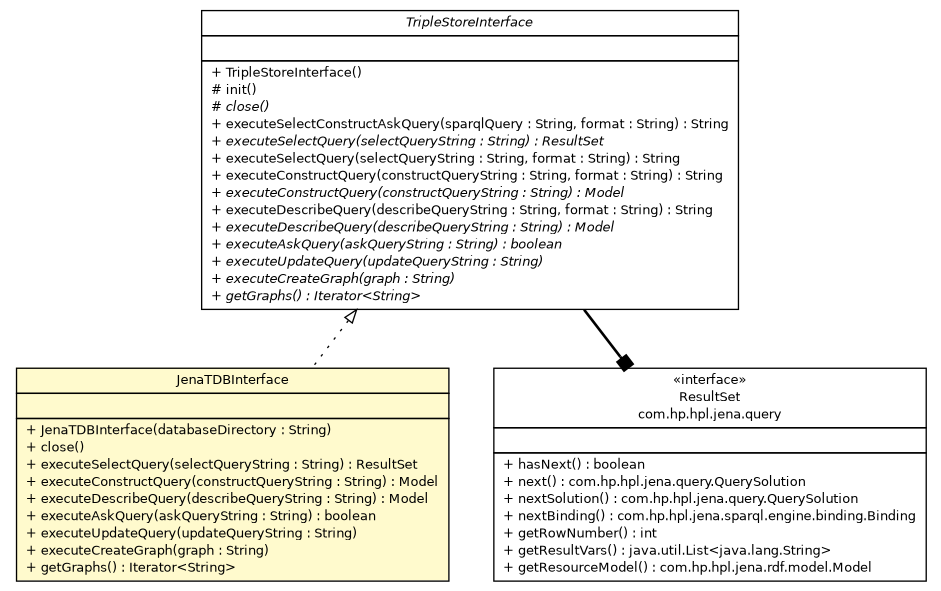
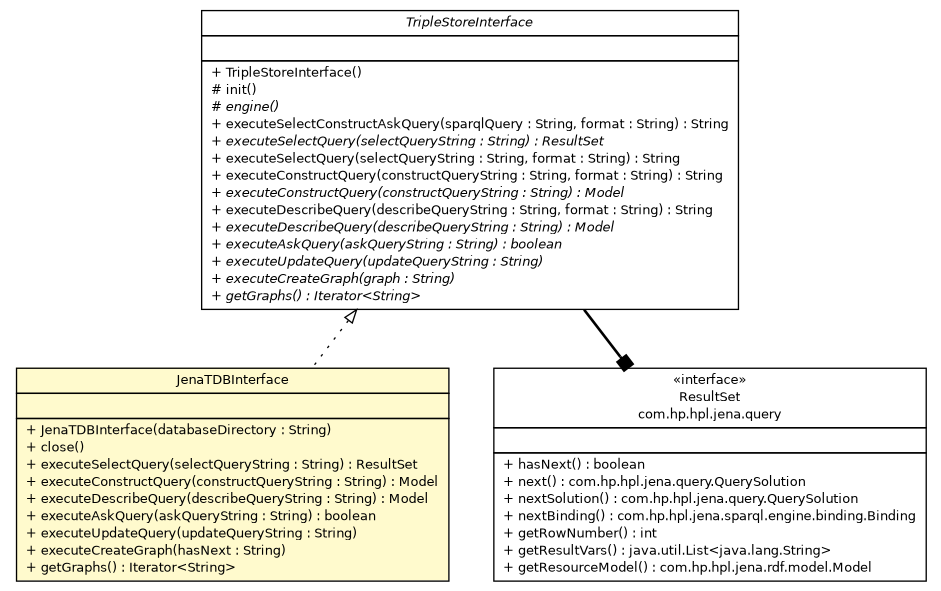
node "TripleStoreInterface": text "# close()" -> "# engine()"
node "JenaTDBInterface": text "+ executeCreateGraph(graph : String)" -> "+ executeCreateGraph(hasNext : String)"
